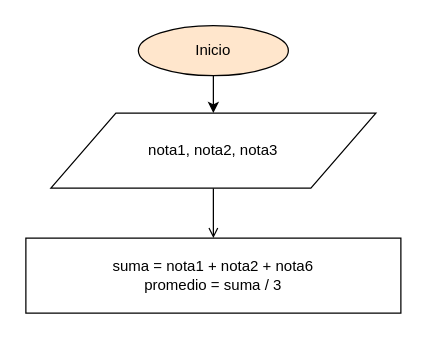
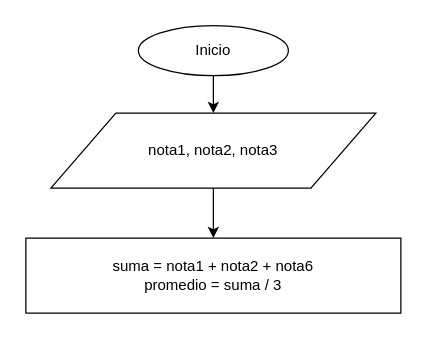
node "Inicio": fillcolor #ffe6cc -> #ffffff
edge "nota1, nota2, nota3" -> "suma = nota1 + nota2 + nota6 promedio = suma / 3": arrowhead open -> classic
